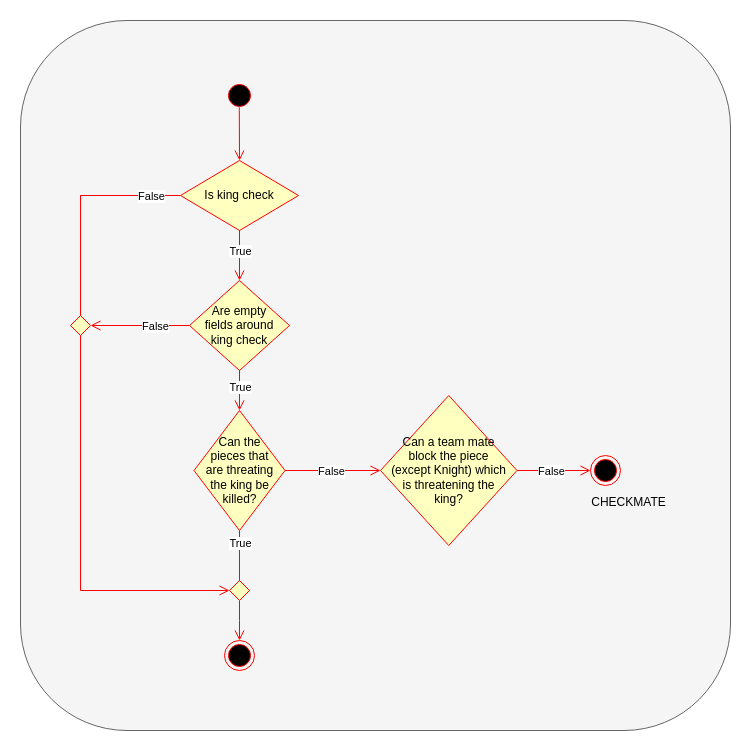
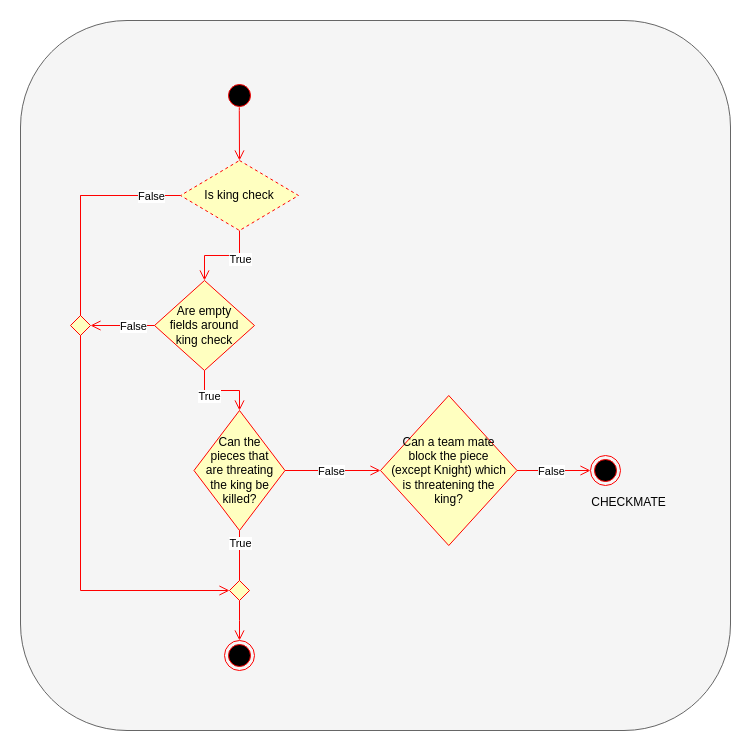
node "Is king check": style solid -> dashed
node "Are empty fields around king check": moved (240, 326) -> (205, 326)
